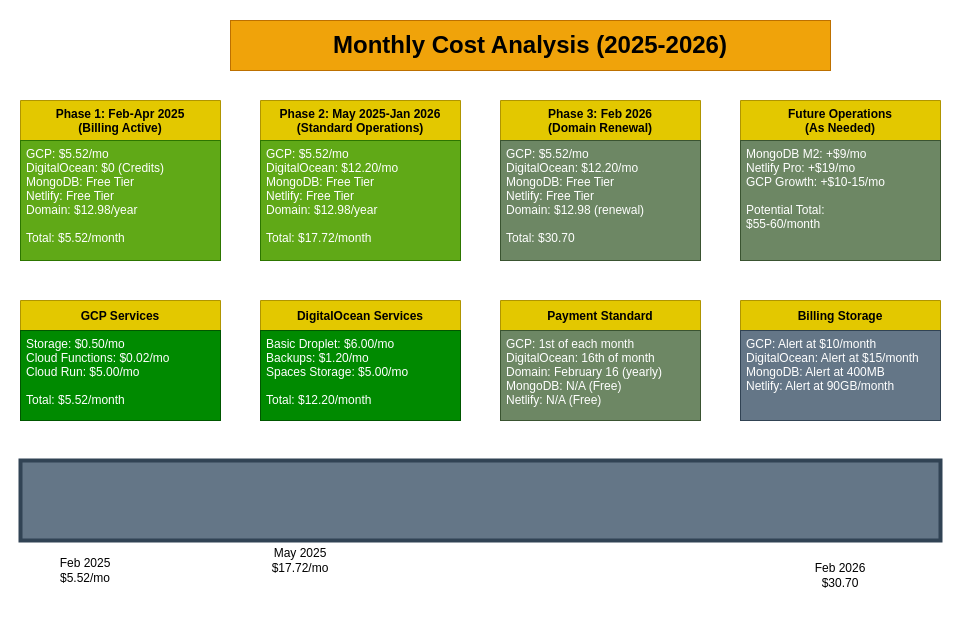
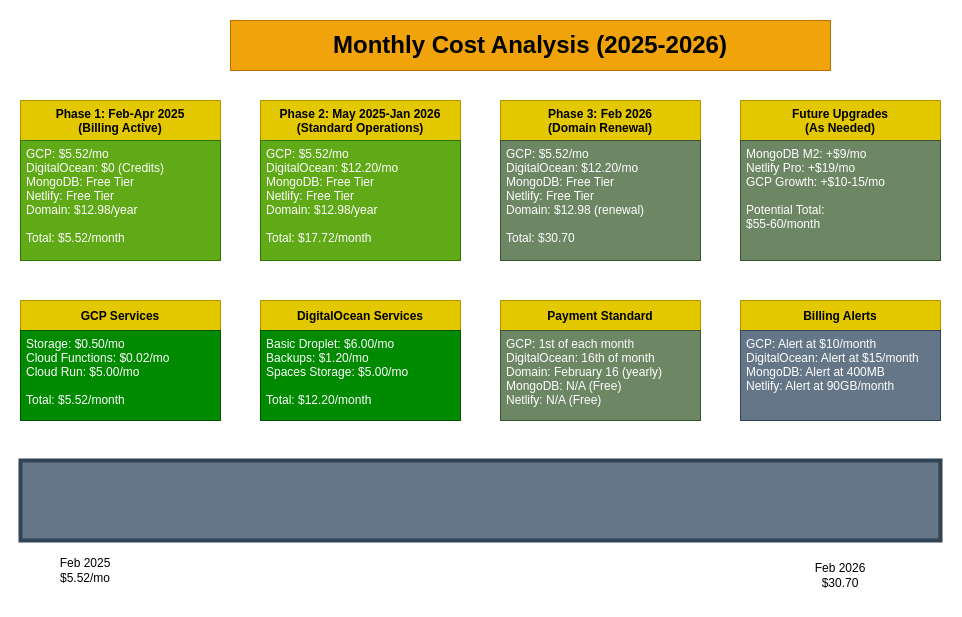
node "Future Operations (As Needed)": label "Future Operations (As Needed)" -> "Future Upgrades (As Needed)"
node "Billing Storage": label "Billing Storage" -> "Billing Alerts"
node "May 2025 $17.72/mo": removed
